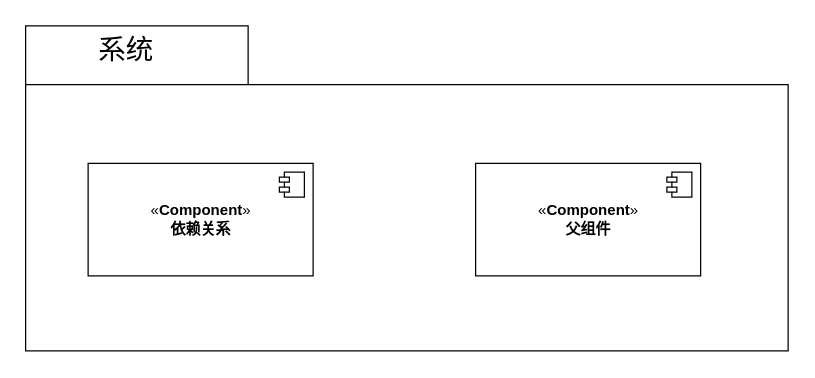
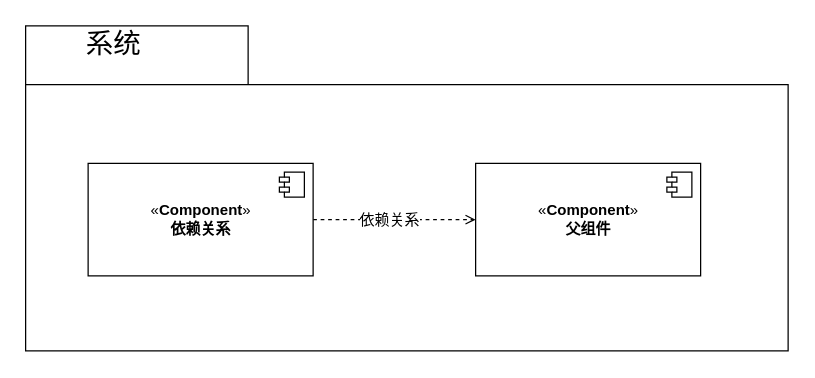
node "系统": moved (126, 51) -> (113, 44)
edge "«Component» 依赖关系" -> "«Component» 父组件": added, label "依赖关系"
